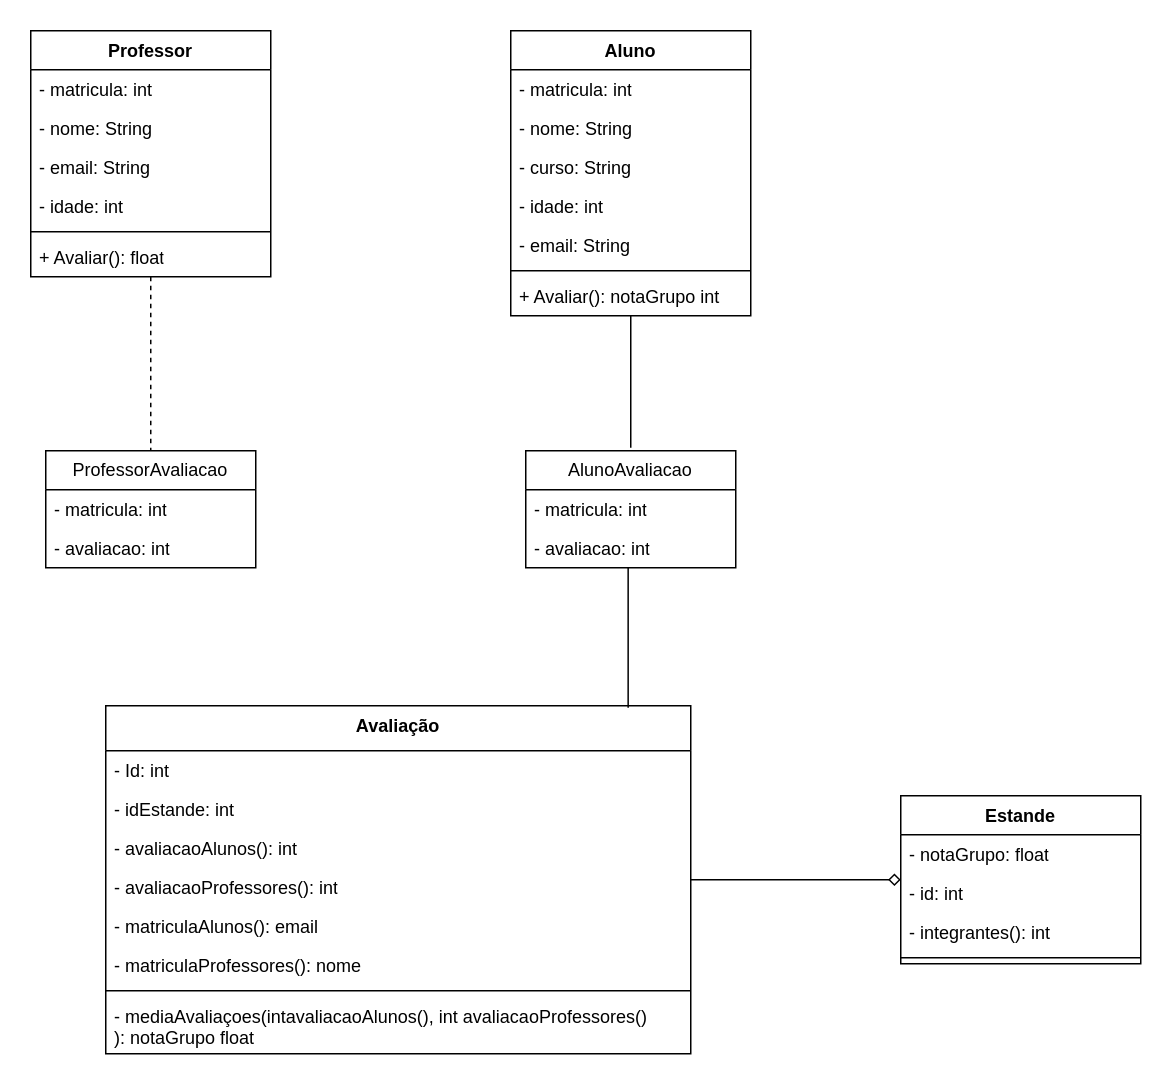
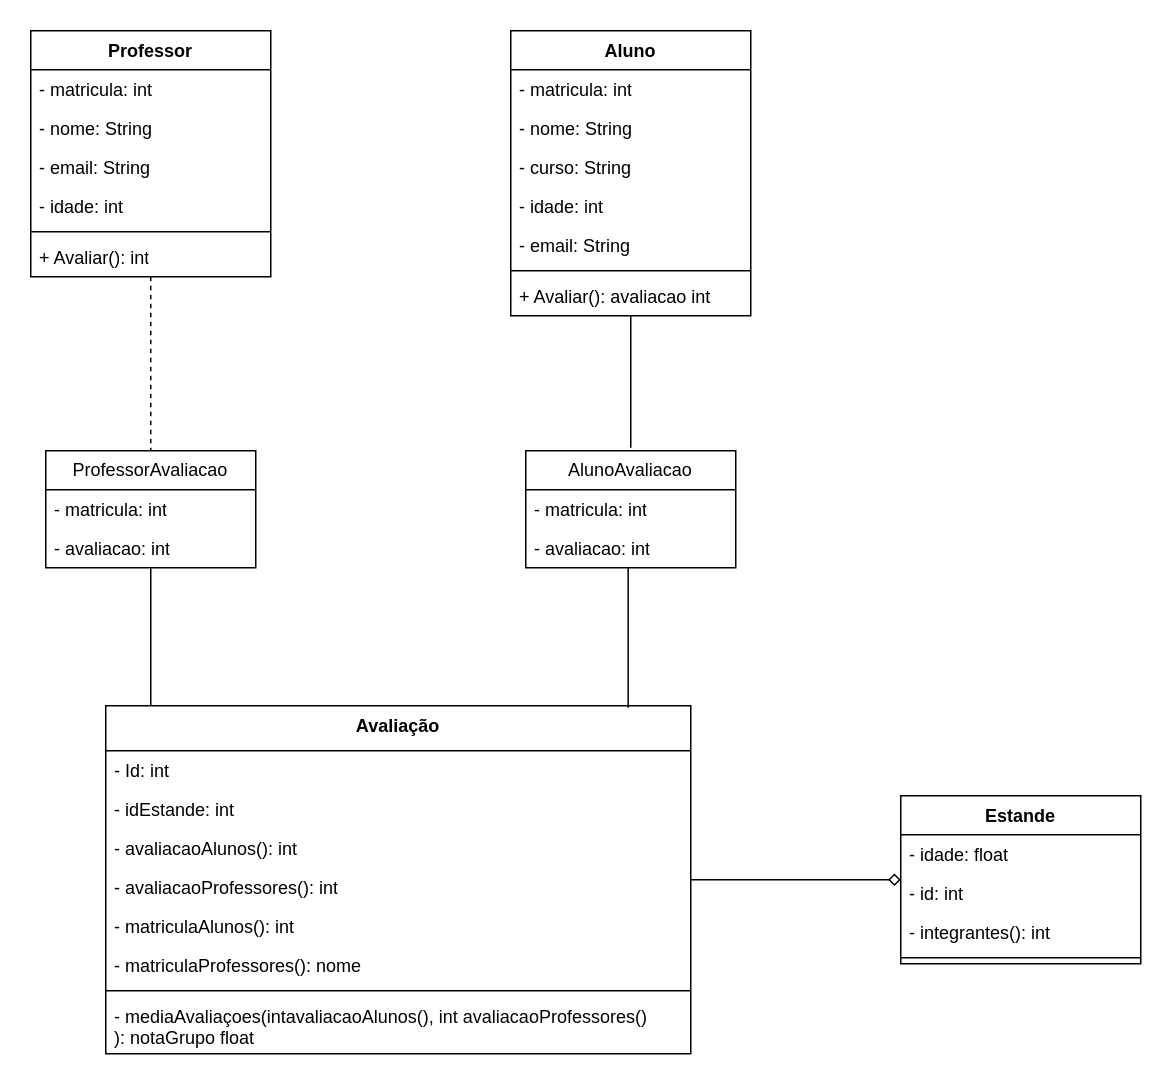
node "+ Avaliar(): float": label "+ Avaliar(): float" -> "+ Avaliar(): int"
node "+ Avaliar(): notaGrupo int": label "+ Avaliar(): notaGrupo int" -> "+ Avaliar(): avaliacao int"
edge "ProfessorAvaliacao" -- "Avaliação": added
node "- notaGrupo: float": label "- notaGrupo: float" -> "- idade: float"
node "- matriculaAlunos(): email": label "- matriculaAlunos(): email" -> "- matriculaAlunos(): int"
